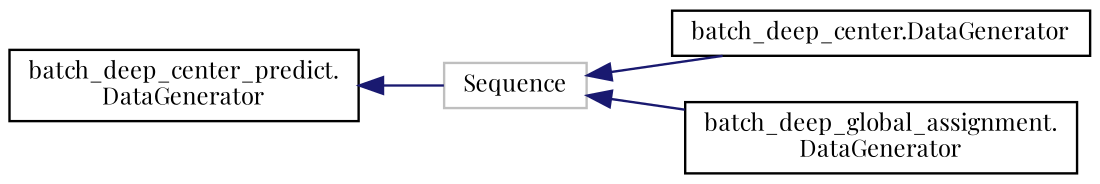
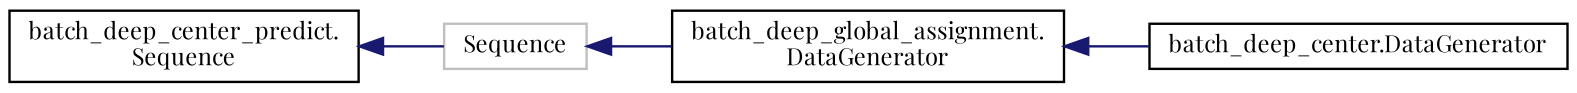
edge "batch_deep_center.DataGenerator" -> "Sequence": now "batch_deep_center.DataGenerator" -> "batch_deep_global_assignment. DataGenerator"
node "batch_deep_center_predict. DataGenerator": label "batch_deep_center_predict. DataGenerator" -> "batch_deep_center_predict. Sequence"
